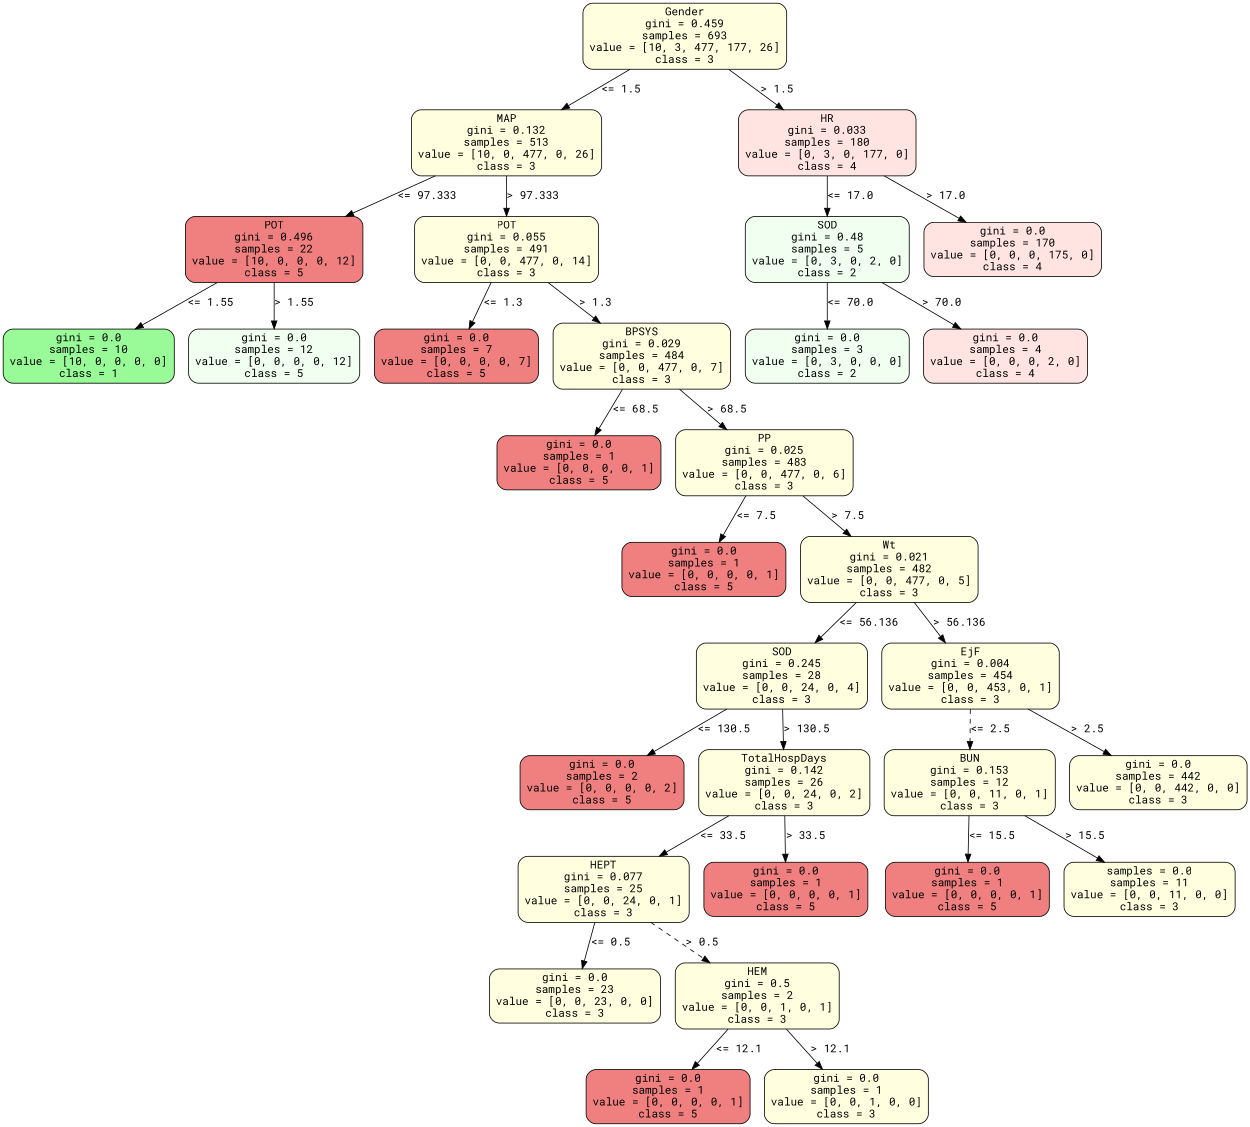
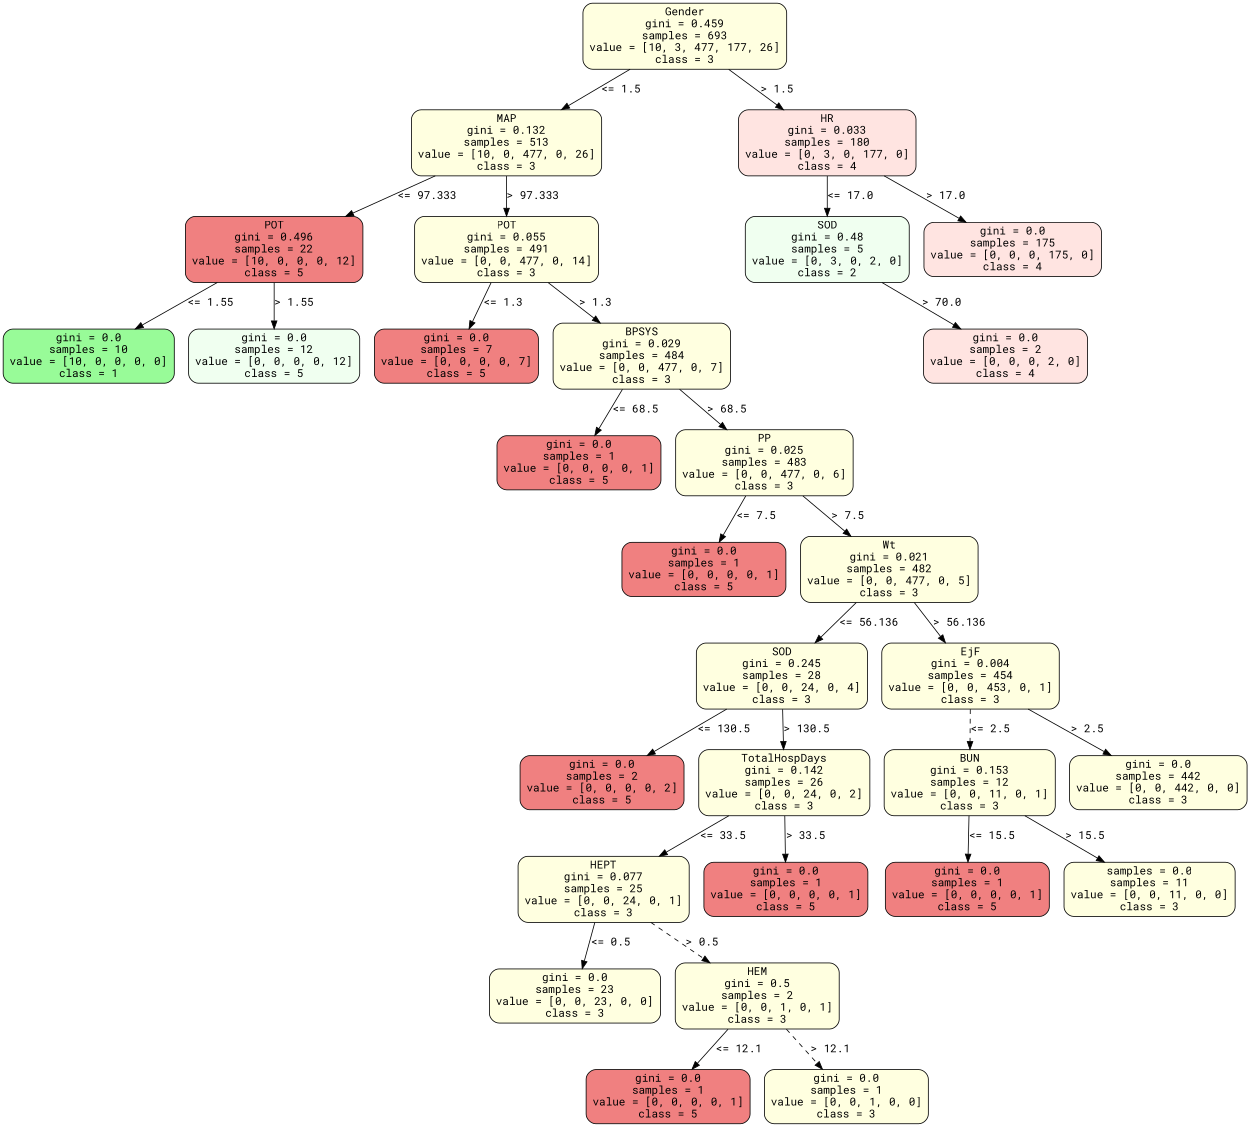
node "gini = 0.0 samples = 170 value = [0, 0, 0, 175, 0] class = 4": label "gini = 0.0 samples = 170 value = [0, 0, 0, 175, 0] class = 4" -> "gini = 0.0 samples = 175 value = [0, 0, 0, 175, 0] class = 4"
node "gini = 0.0 samples = 3 value = [0, 3, 0, 0, 0] class = 2": removed
node "gini = 0.0 samples = 4 value = [0, 0, 0, 2, 0] class = 4": label "gini = 0.0 samples = 4 value = [0, 0, 0, 2, 0] class = 4" -> "gini = 0.0 samples = 2 value = [0, 0, 0, 2, 0] class = 4"
edge "HEM gini = 0.5 samples = 2 value = [0, 0, 1, 0, 1] class = 3" -> "gini = 0.0 samples = 1 value = [0, 0, 1, 0, 0] class = 3": style solid -> dashed
